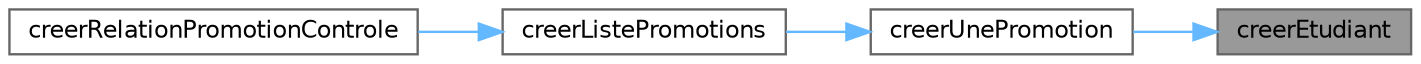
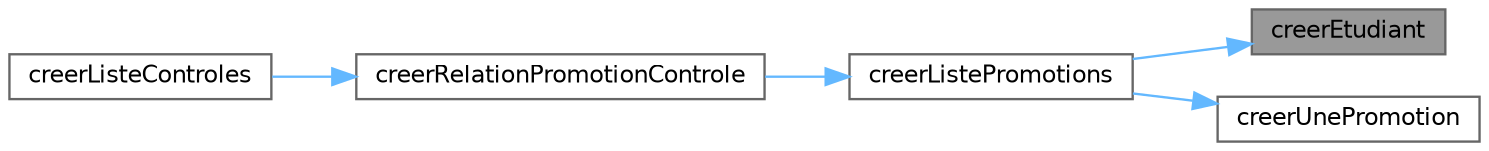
edge "creerUnePromotion" -> "creerEtudiant": now "creerListePromotions" -> "creerEtudiant"
node "creerListeControles": added
